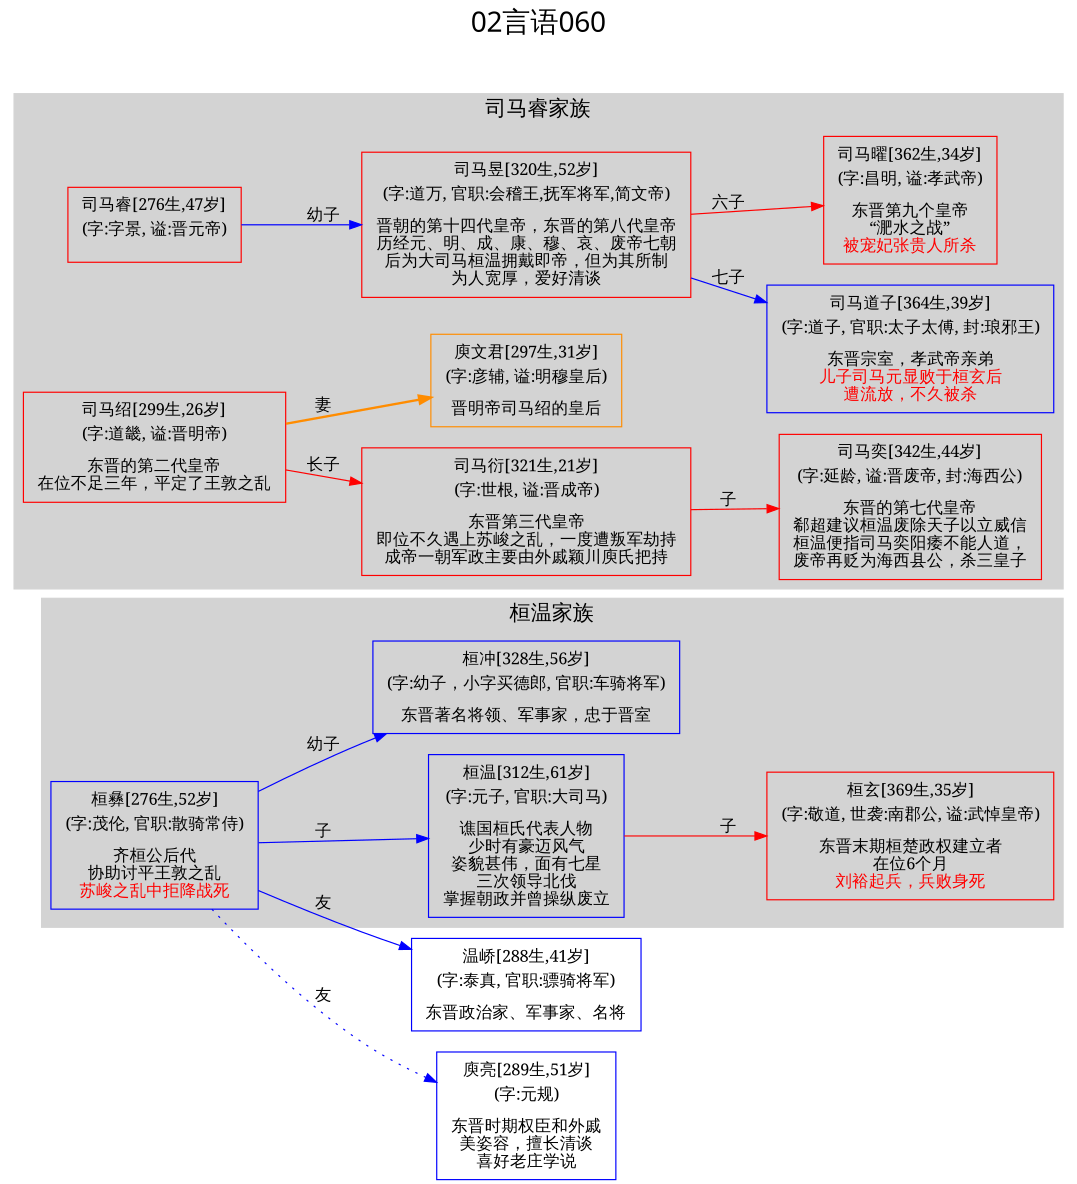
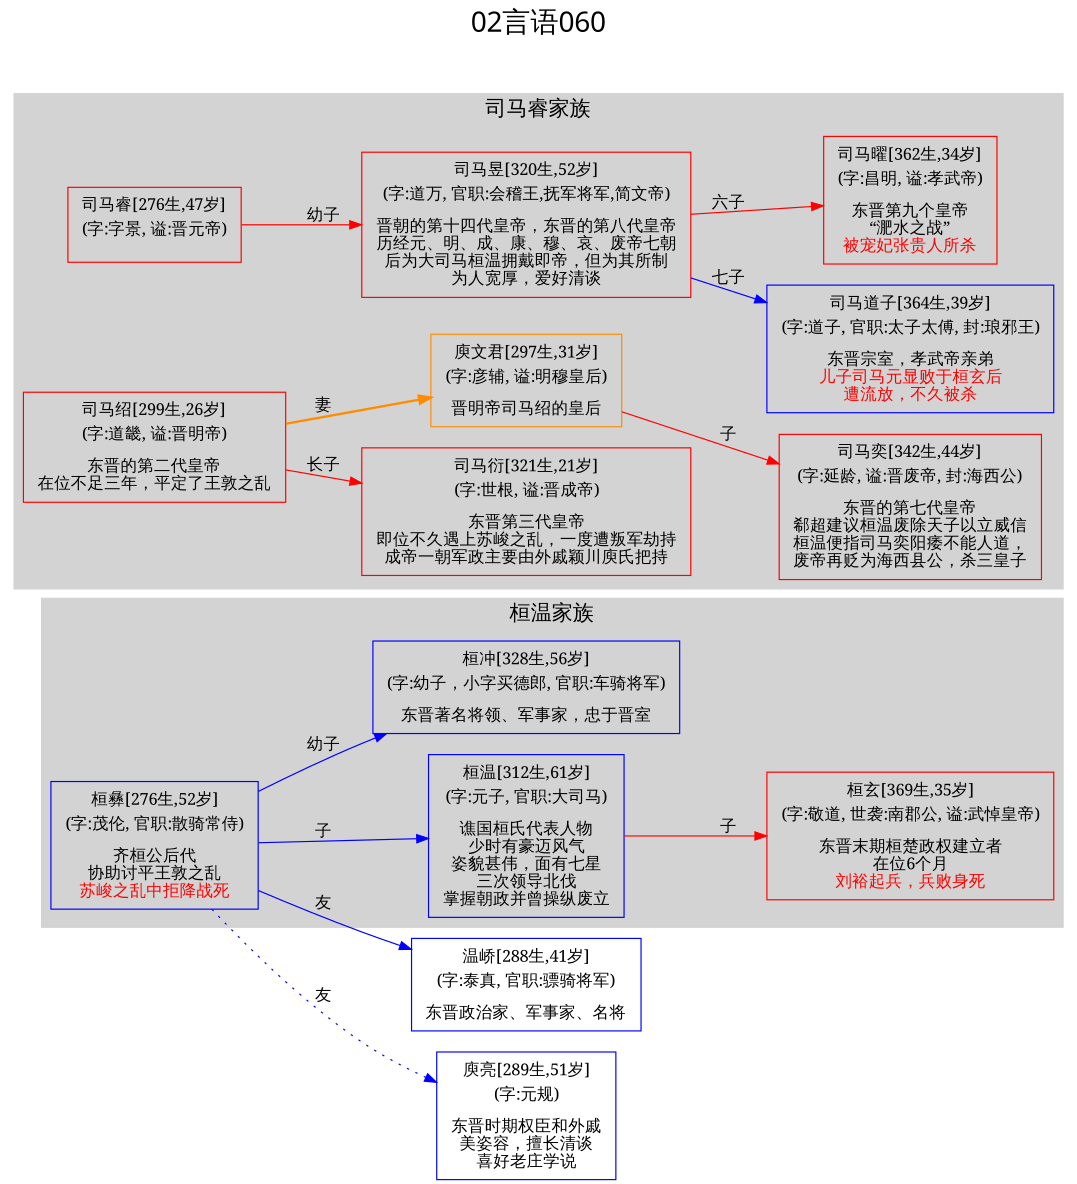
edge "司马睿[276生,47岁]" -> "司马昱[320生,52岁]": color blue -> red
edge "司马衍[321生,21岁]" -> "司马奕[342生,44岁]": now "庾文君[297生,31岁]" -> "司马奕[342生,44岁]"
